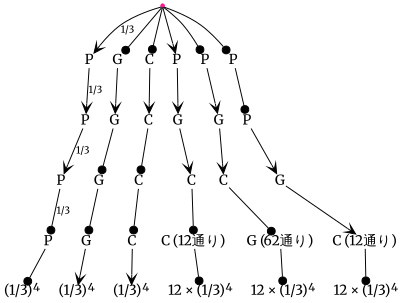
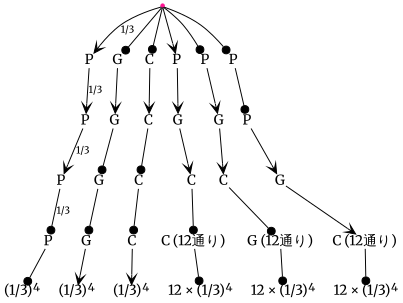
node "G (62通り)": label "G (62通り)" -> "G (12通り)"
